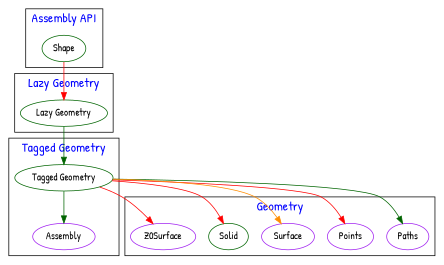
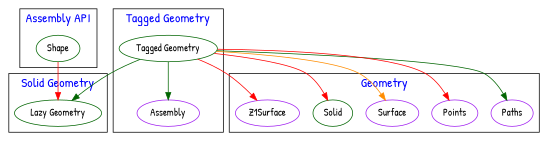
cluster "Lazy Geometry": label "Lazy Geometry" -> "Solid Geometry"
edge "Lazy Geometry" -> "Tagged Geometry": reversed
node "Z0Surface": label "Z0Surface" -> "Z1Surface"
